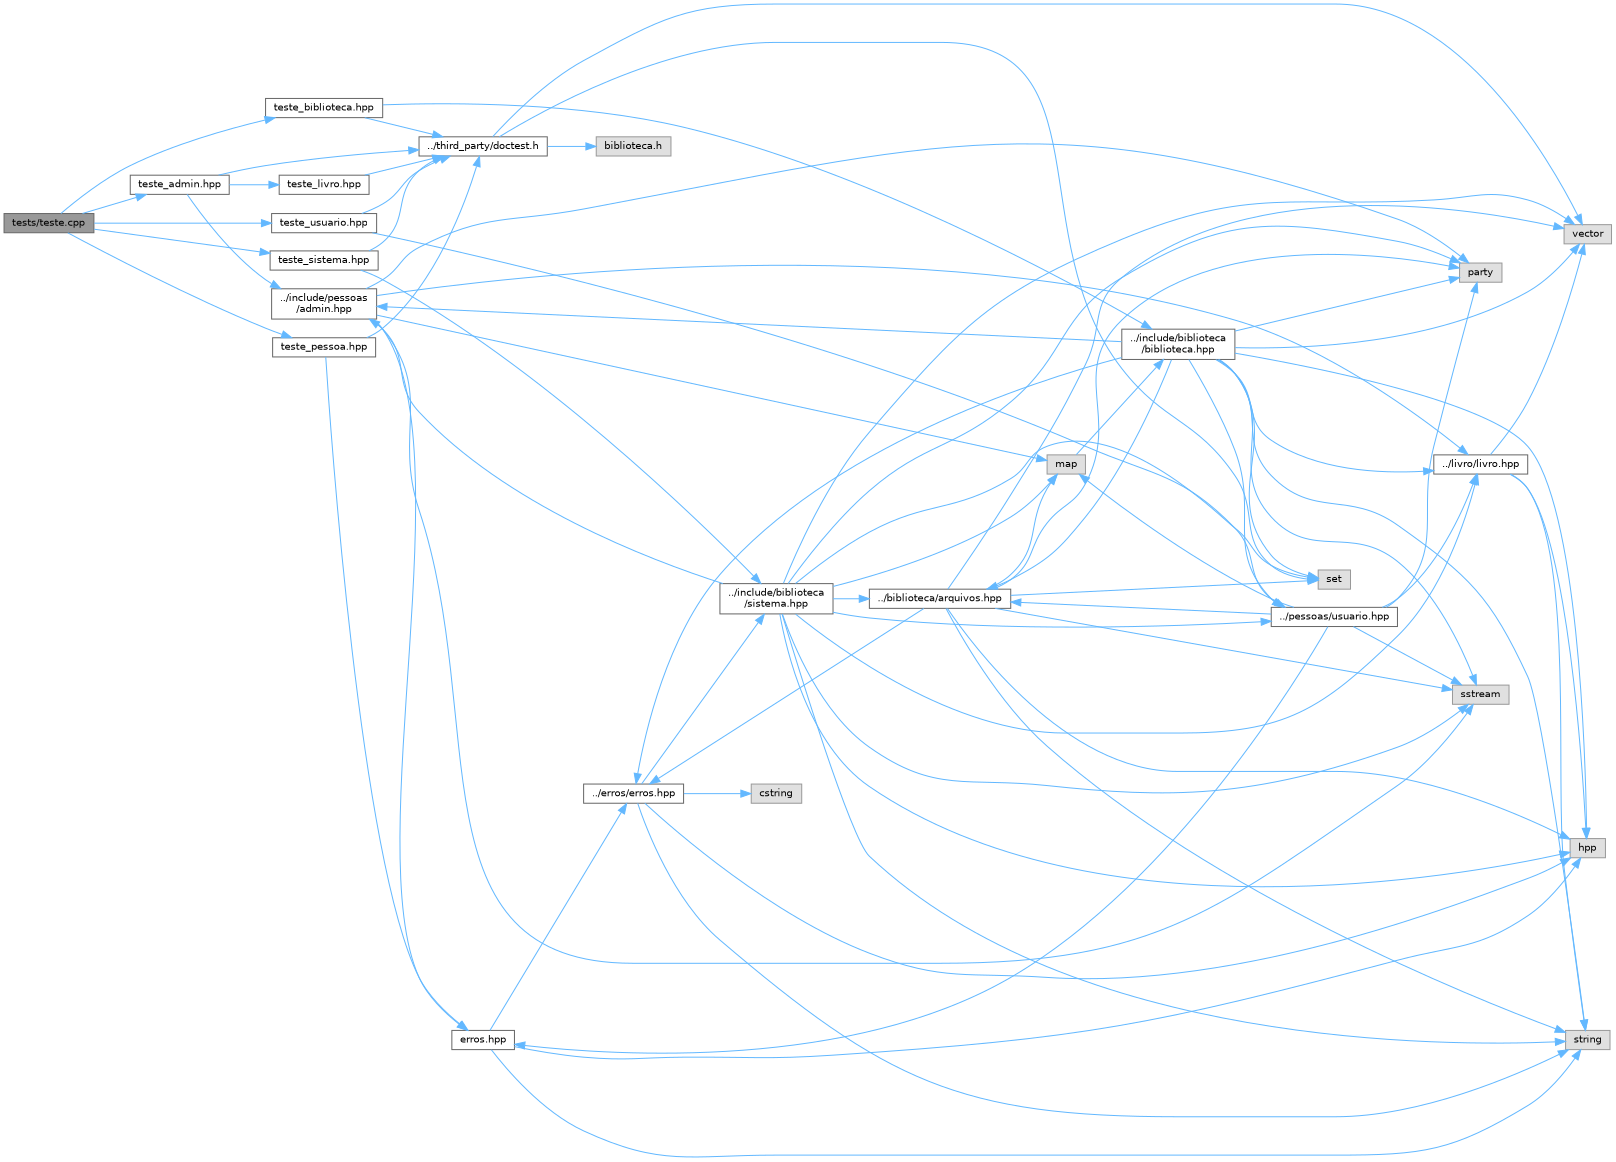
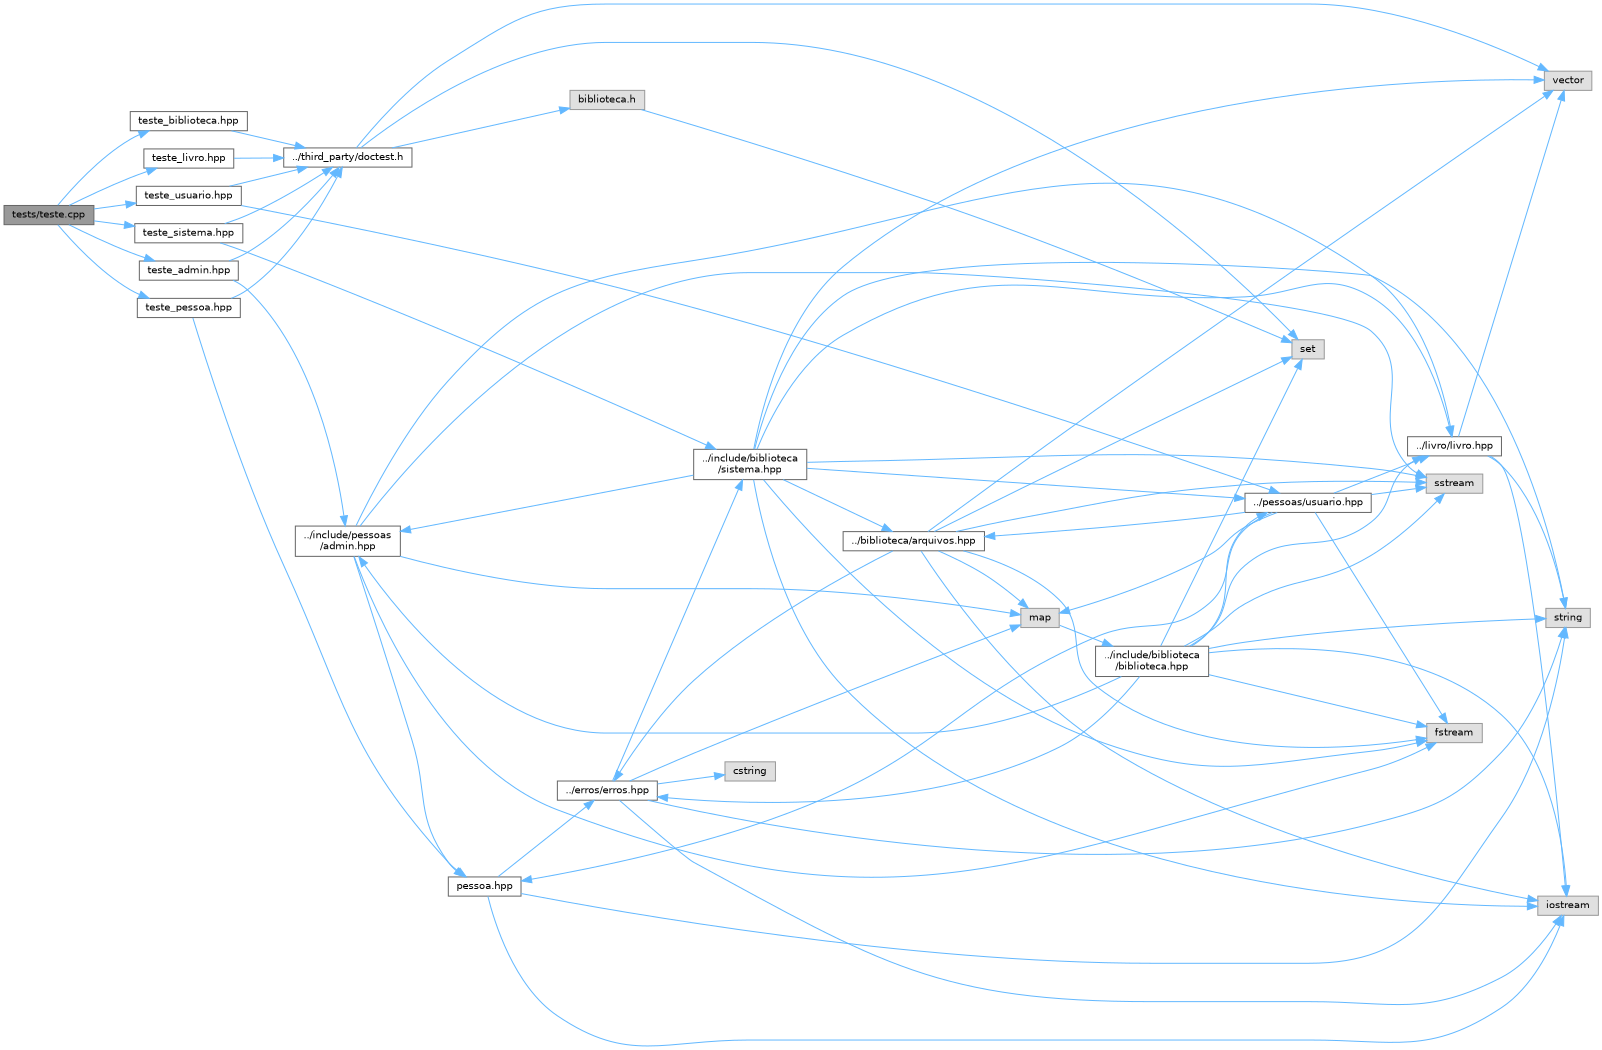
edge "teste_biblioteca.hpp" -> "../include/biblioteca /biblioteca.hpp": removed
edge "teste_admin.hpp" -> "teste_livro.hpp": now "tests/teste.cpp" -> "teste_livro.hpp"
node "party": label "party" -> "fstream"
edge "../include/biblioteca /biblioteca.hpp" -> "vector": removed
edge "../include/biblioteca /sistema.hpp" -> "set": now "biblioteca.h" -> "set"
edge "../include/biblioteca /biblioteca.hpp" -> "../biblioteca/arquivos.hpp": removed
edge "../include/biblioteca /sistema.hpp" -> "map": now "../erros/erros.hpp" -> "map"
node "hpp": label "hpp" -> "iostream"
edge "../biblioteca/arquivos.hpp" -> "string": removed
node "erros.hpp": label "erros.hpp" -> "pessoa.hpp"
